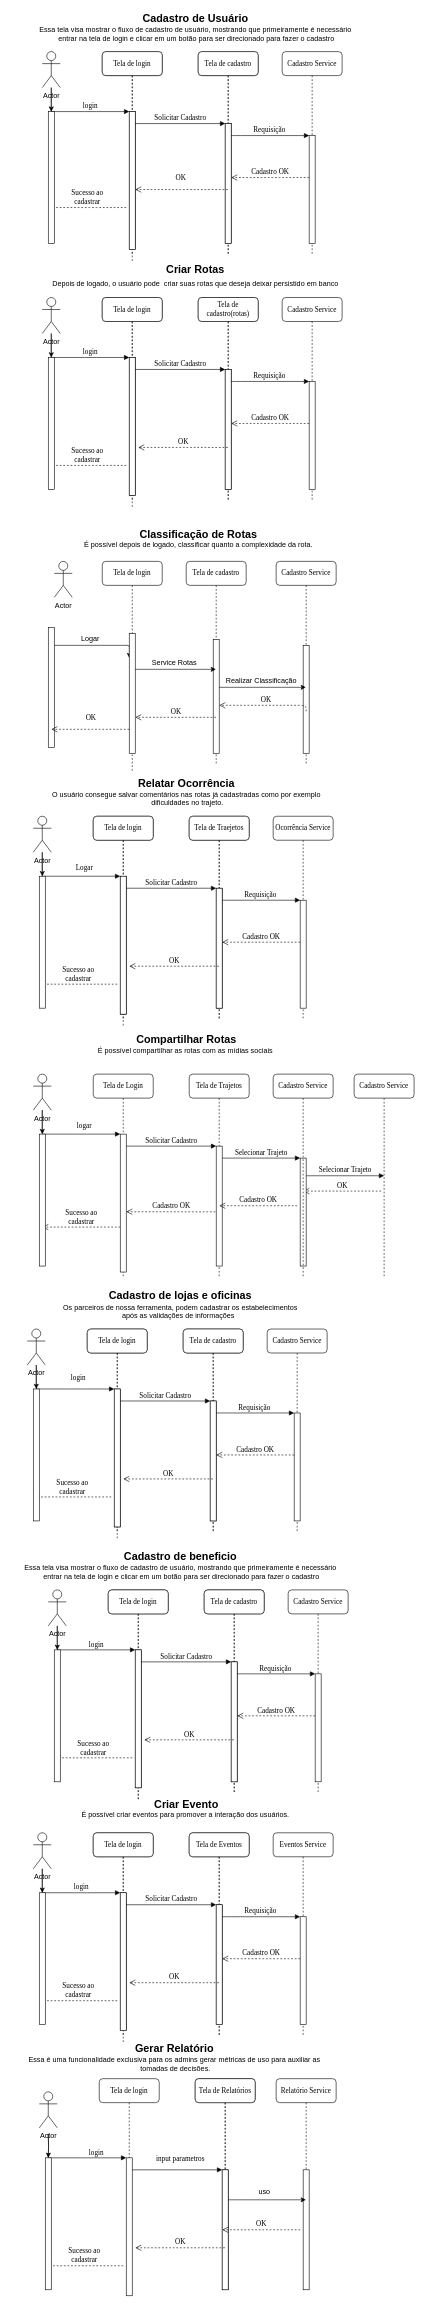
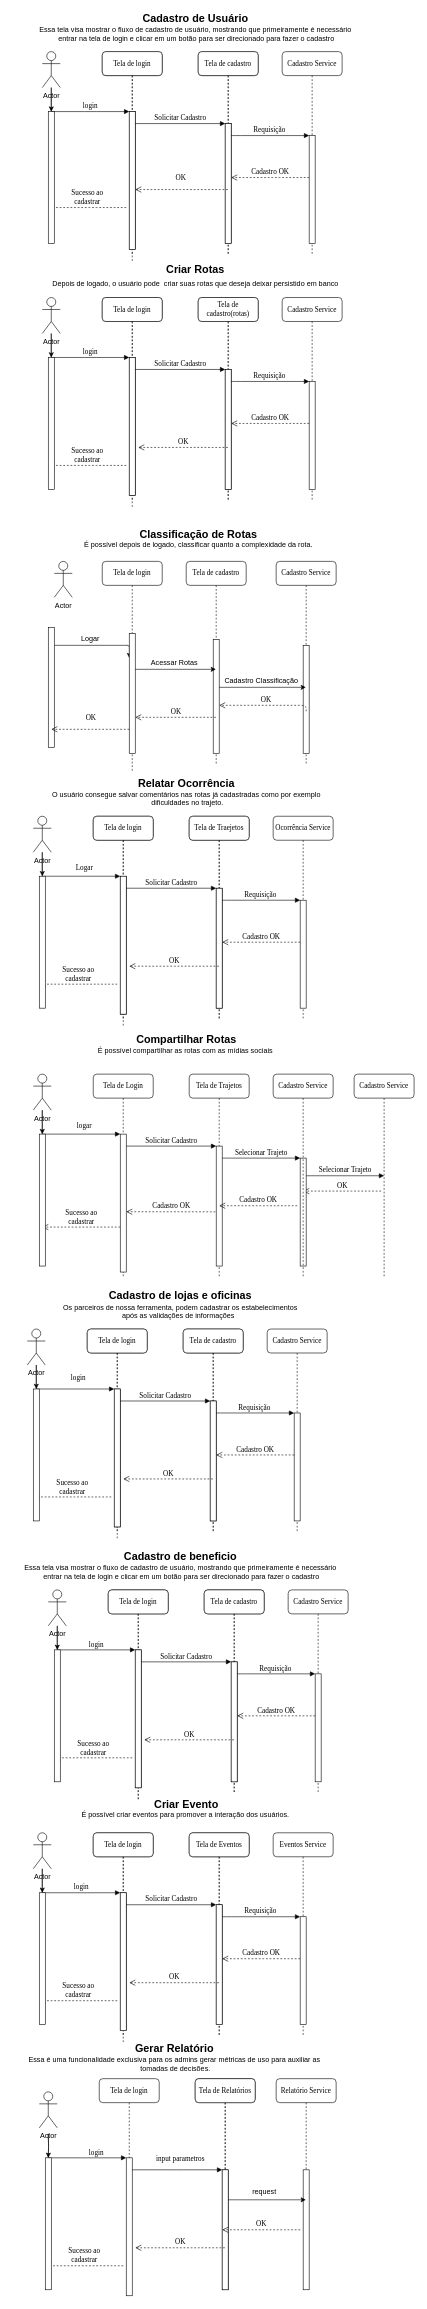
node "Service Rotas": label "Service Rotas" -> "Acessar Rotas"
node "Realizar Classificação": label "Realizar Classificação" -> "Cadastro Classificação"
node "uso": label "uso" -> "request"
